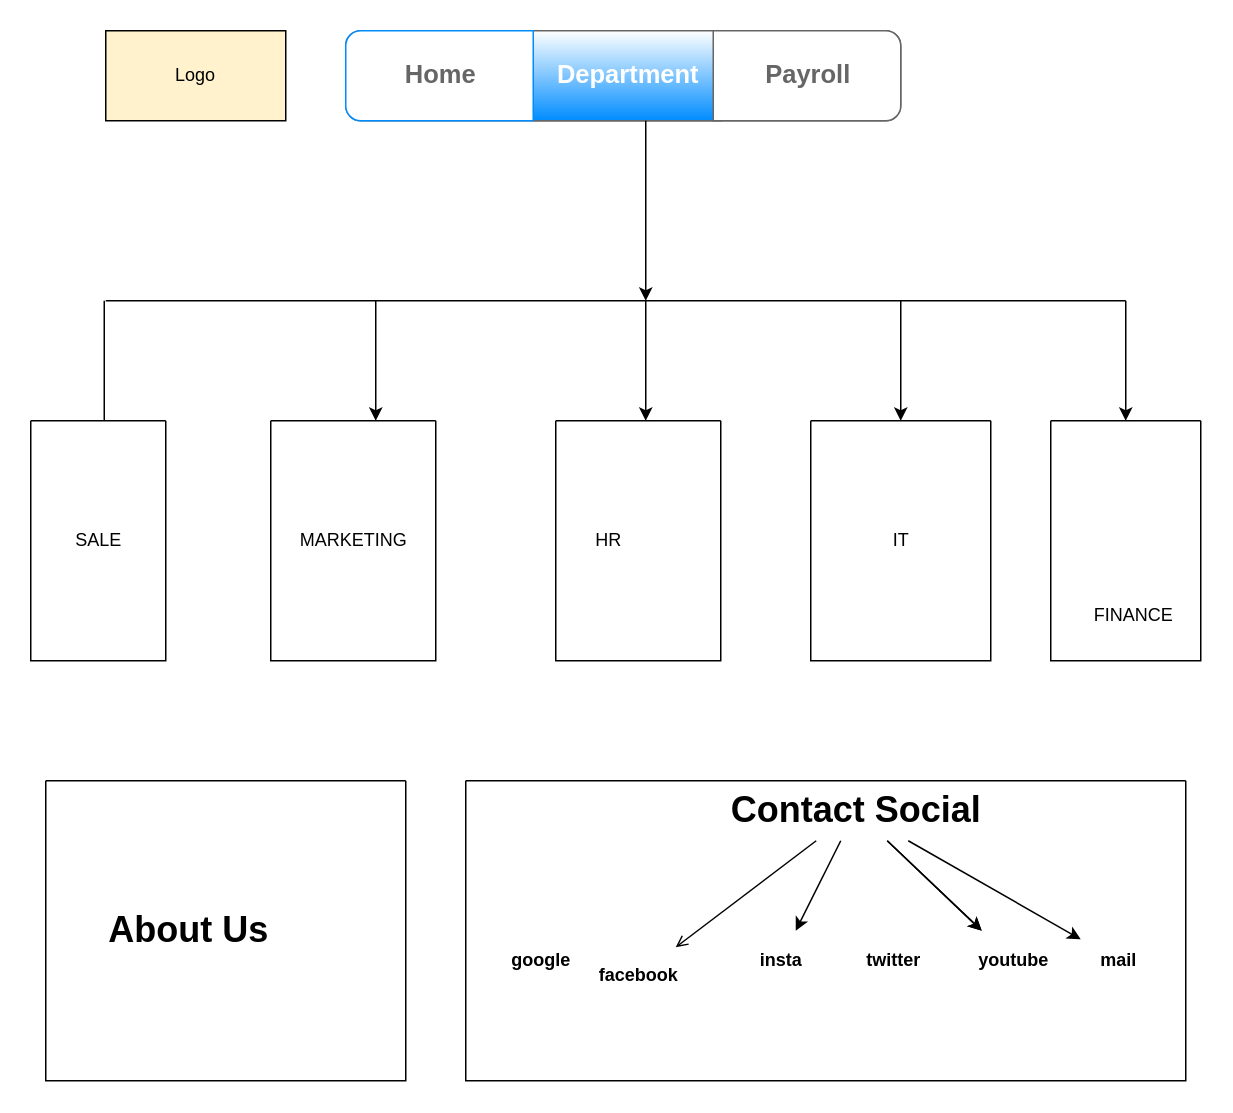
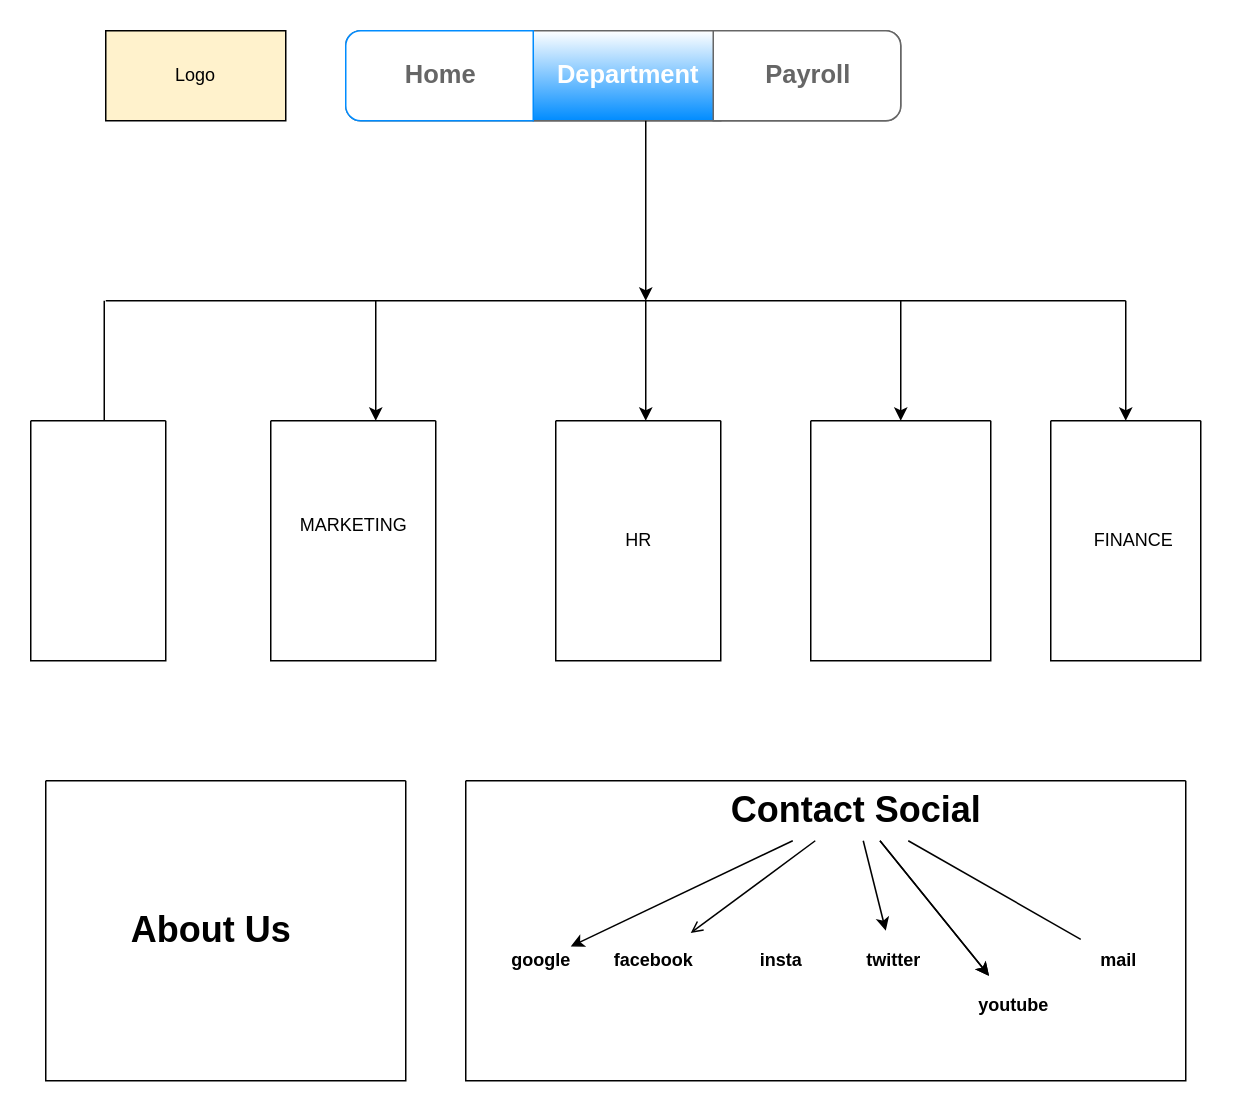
node "SALE": removed
node "MARKETING": moved (353, 541) -> (353, 526)
node "HR": moved (608, 541) -> (638, 541)
node "IT": removed
node "FINANCE": moved (1133, 616) -> (1133, 541)
edge "Contact Social" -> "insta": removed
edge "Contact Social" -> "twitter": added
edge "Contact Social" -> "google": added
node "About Us": moved (188, 931) -> (211, 931)
edge "Contact Social" -> "mail": arrowhead classic -> none
node "youtube": moved (1013, 961) -> (1013, 1006)
node "facebook": moved (638, 976) -> (653, 961)
